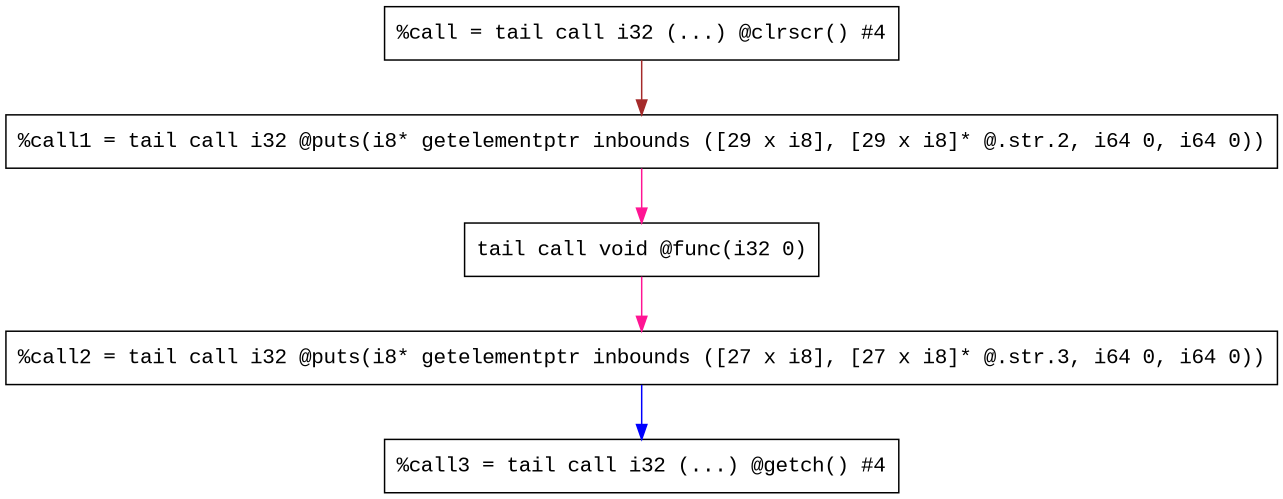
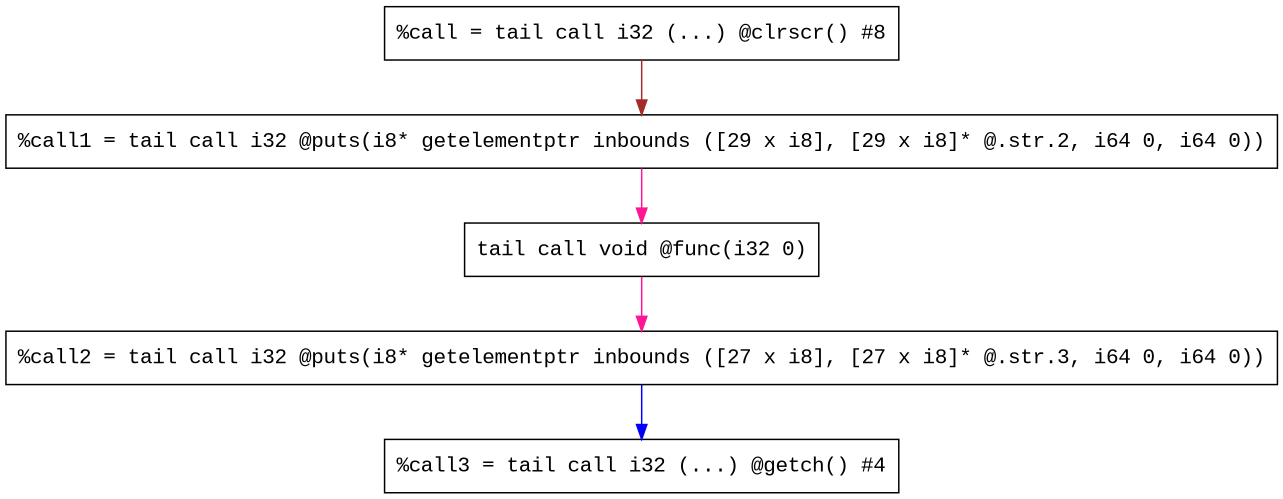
node "%call = tail call i32 (...) @clrscr() #4": label "%call = tail call i32 (...) @clrscr() #4" -> "%call = tail call i32 (...) @clrscr() #8"
